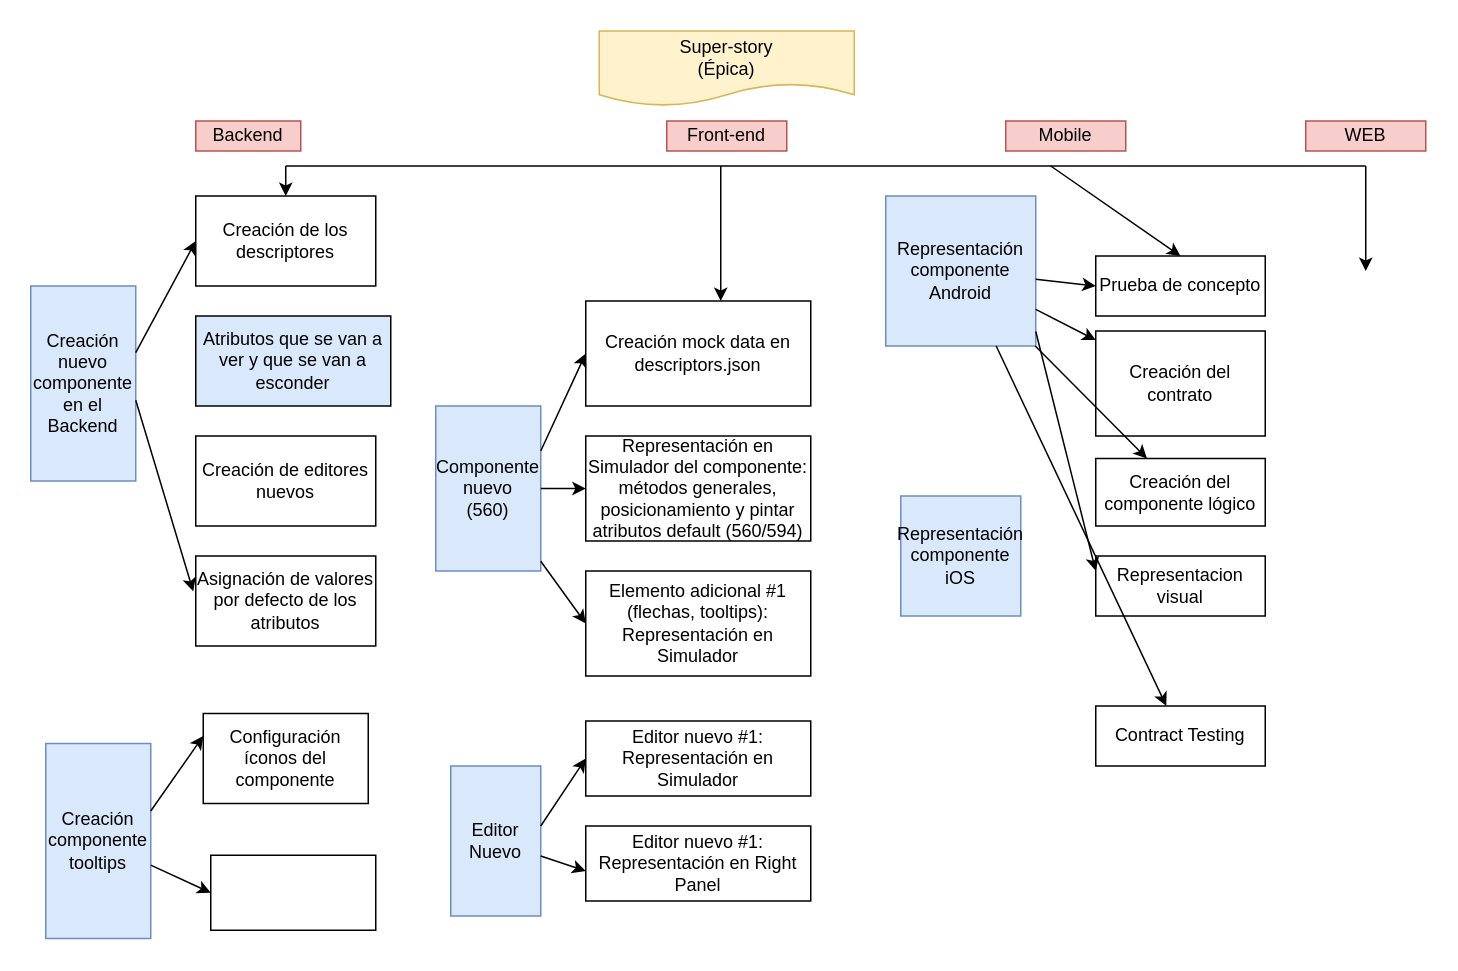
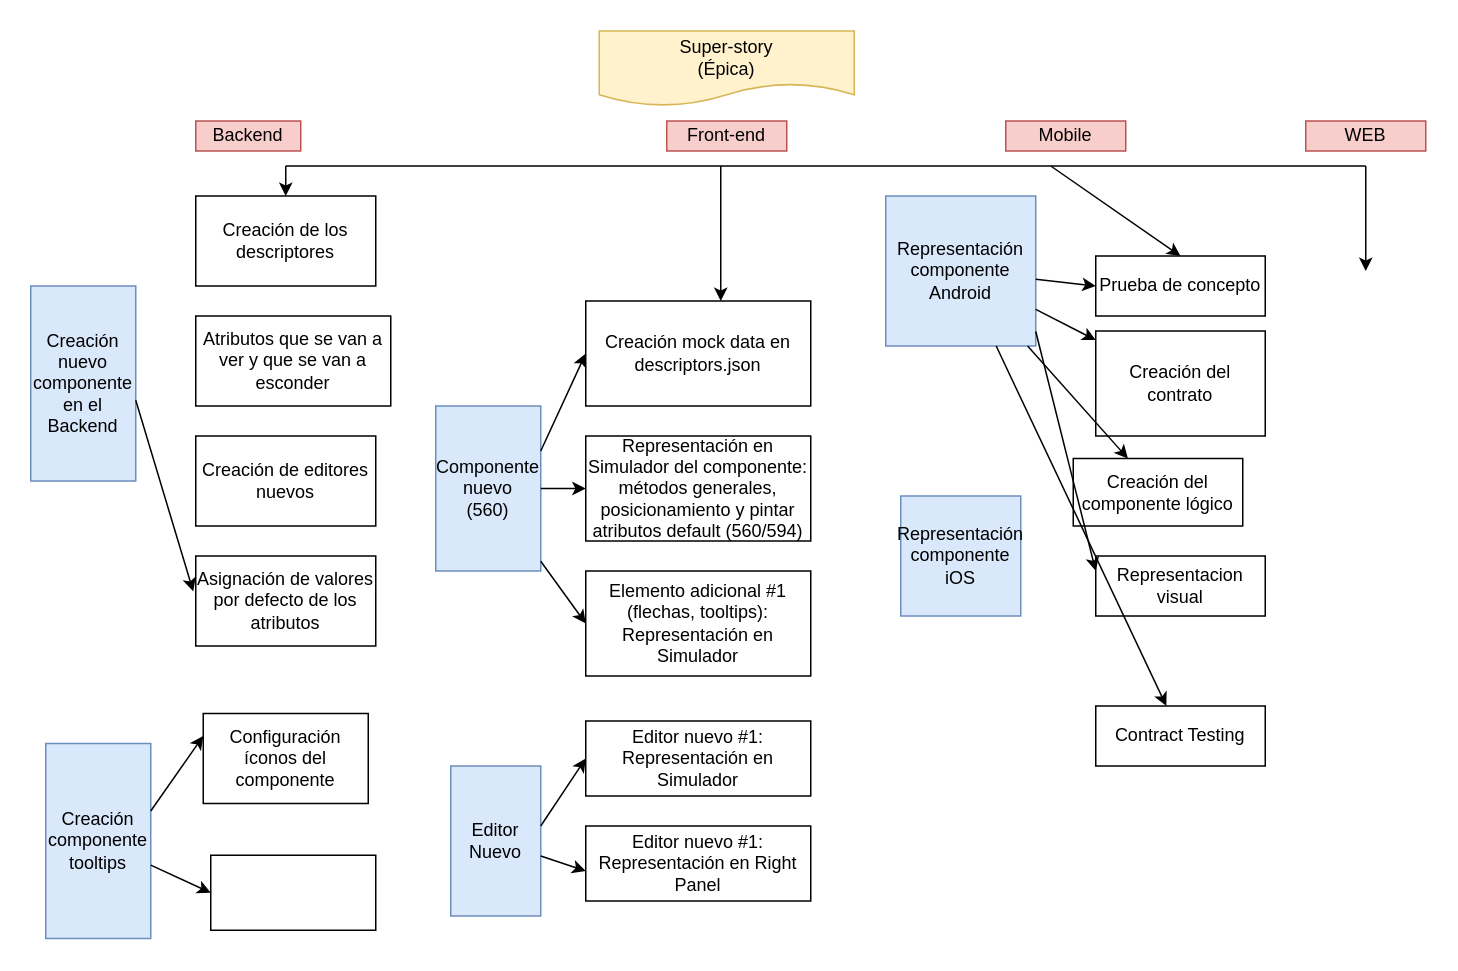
edge "Creación nuevo componente en el Backend" -> "Creación de los descriptores": removed
node "Atributos que se van a ver y que se van a esconder": fillcolor #dae8fc -> #ffffff
node "Creación del componente lógico": moved (1181, 492) -> (1158, 492)
